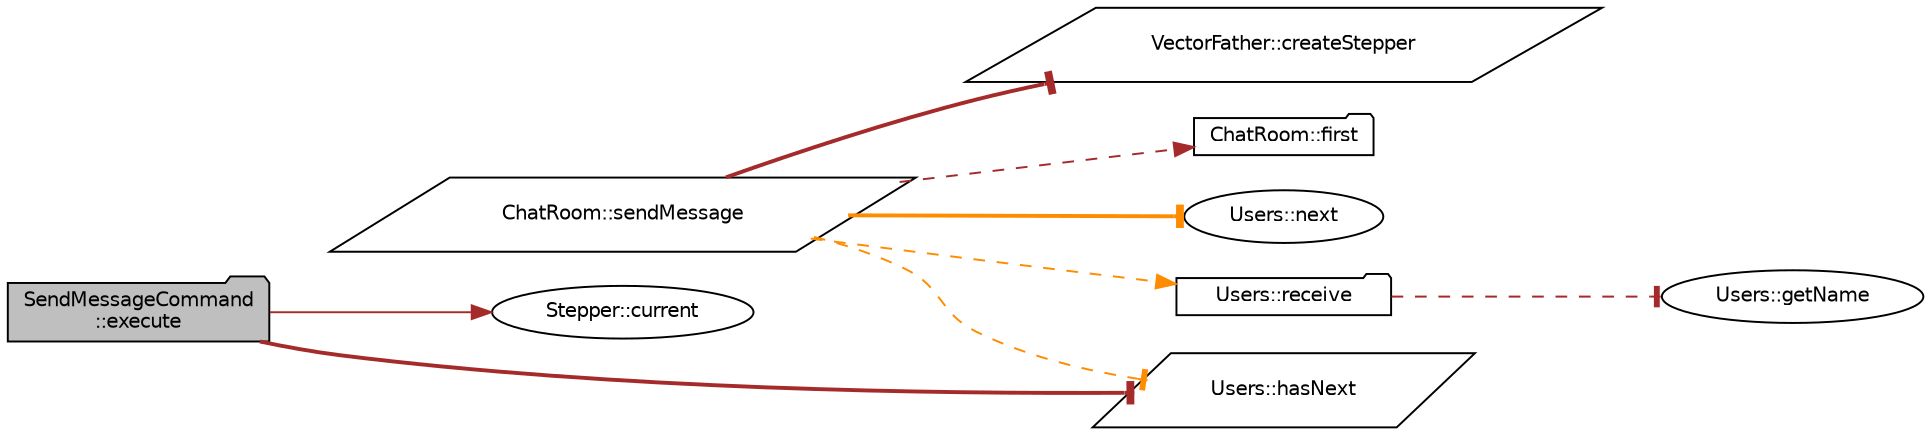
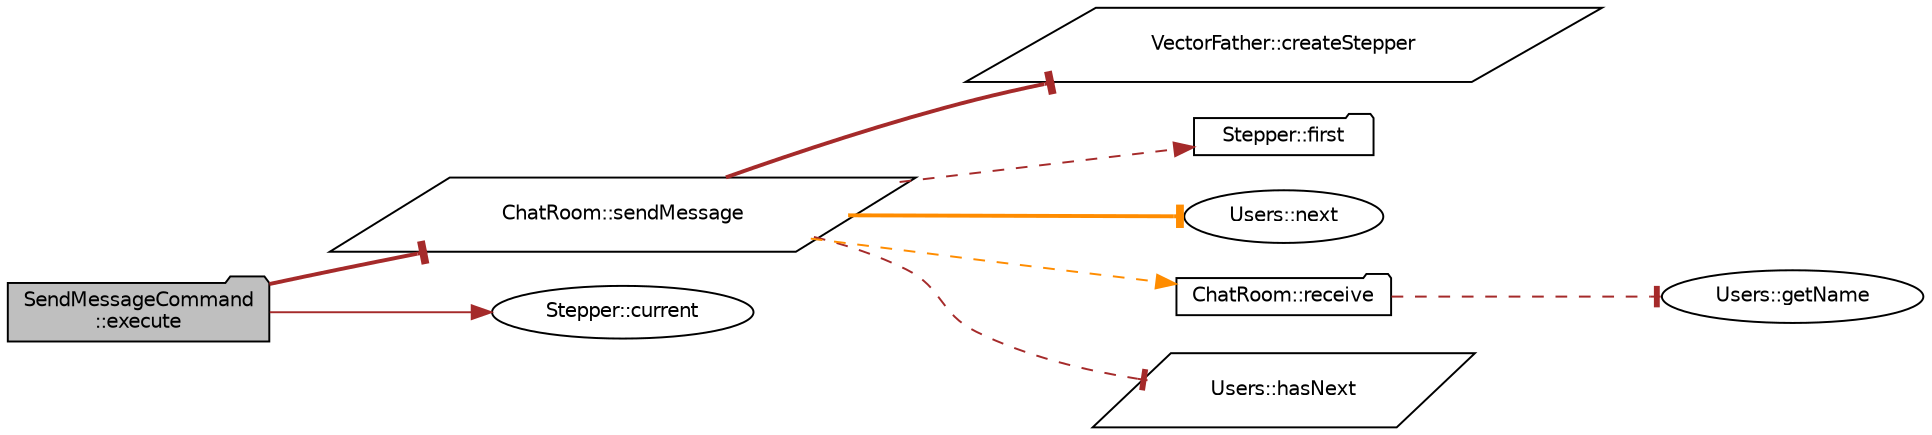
node "ChatRoom::first": label "ChatRoom::first" -> "Stepper::first"
node "Users::receive": label "Users::receive" -> "ChatRoom::receive"
edge "ChatRoom::sendMessage" -> "Users::hasNext": color darkorange -> brown
edge "SendMessageCommand ::execute" -> "Users::hasNext": now "SendMessageCommand ::execute" -> "ChatRoom::sendMessage"
